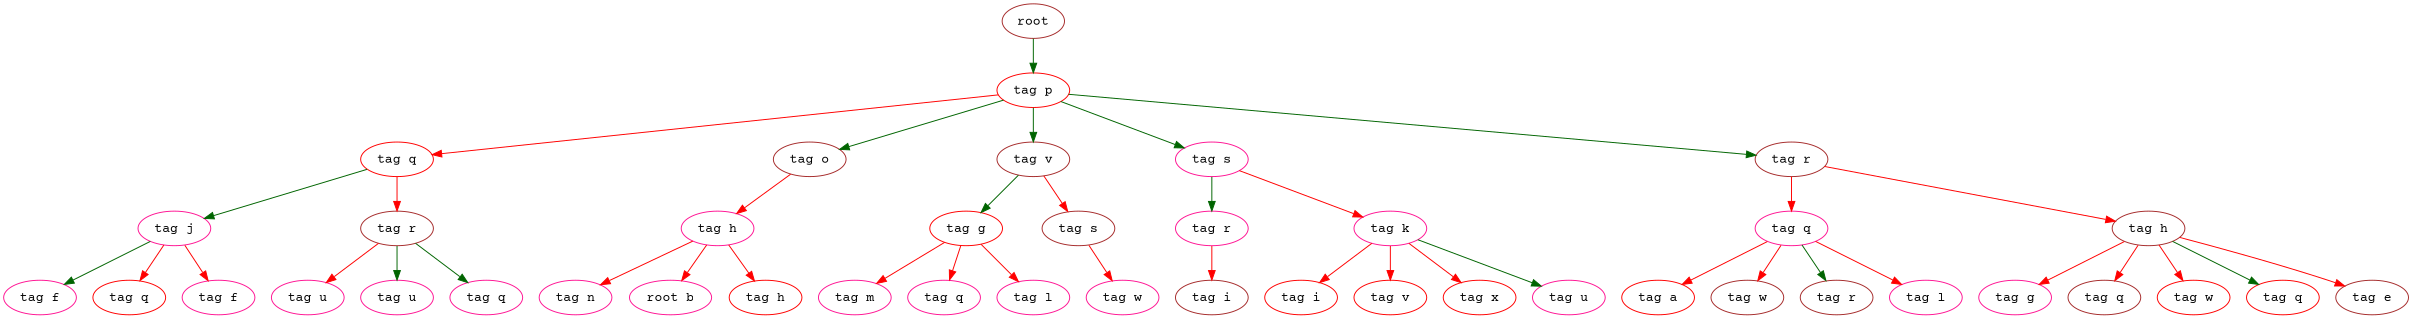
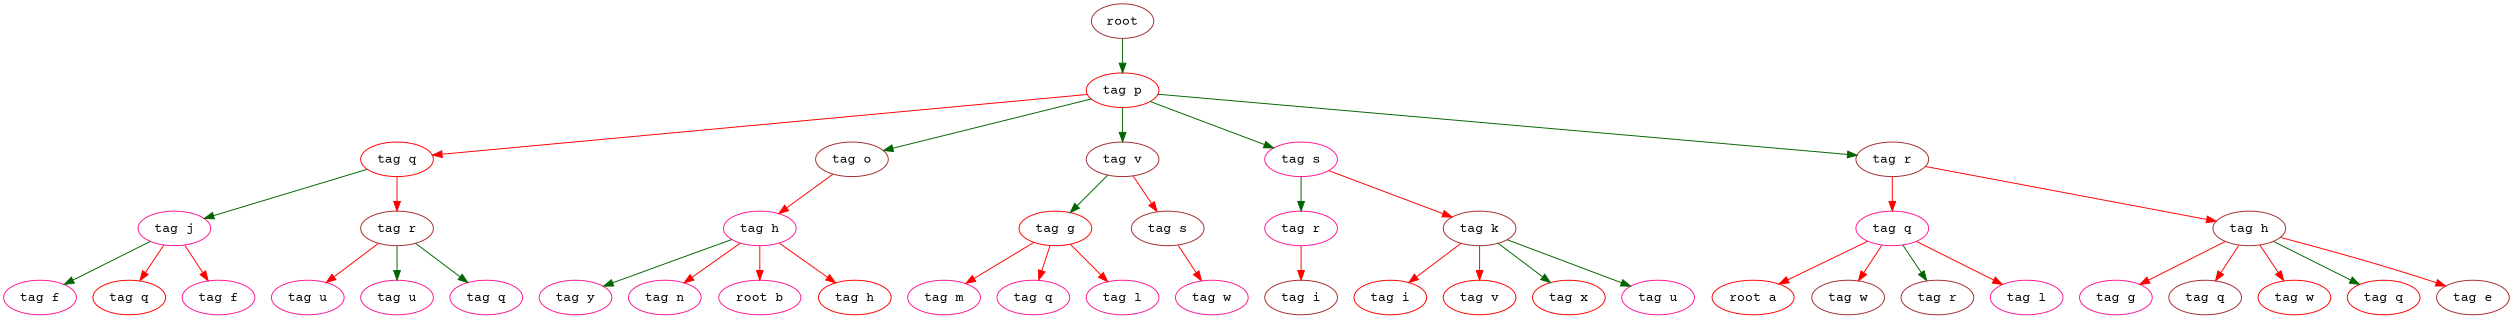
node "tag k": color deeppink -> brown
edge "tag k" -> "tag x": color red -> darkgreen
node "tag y": added
node "tag a": label "tag a" -> "root a"
